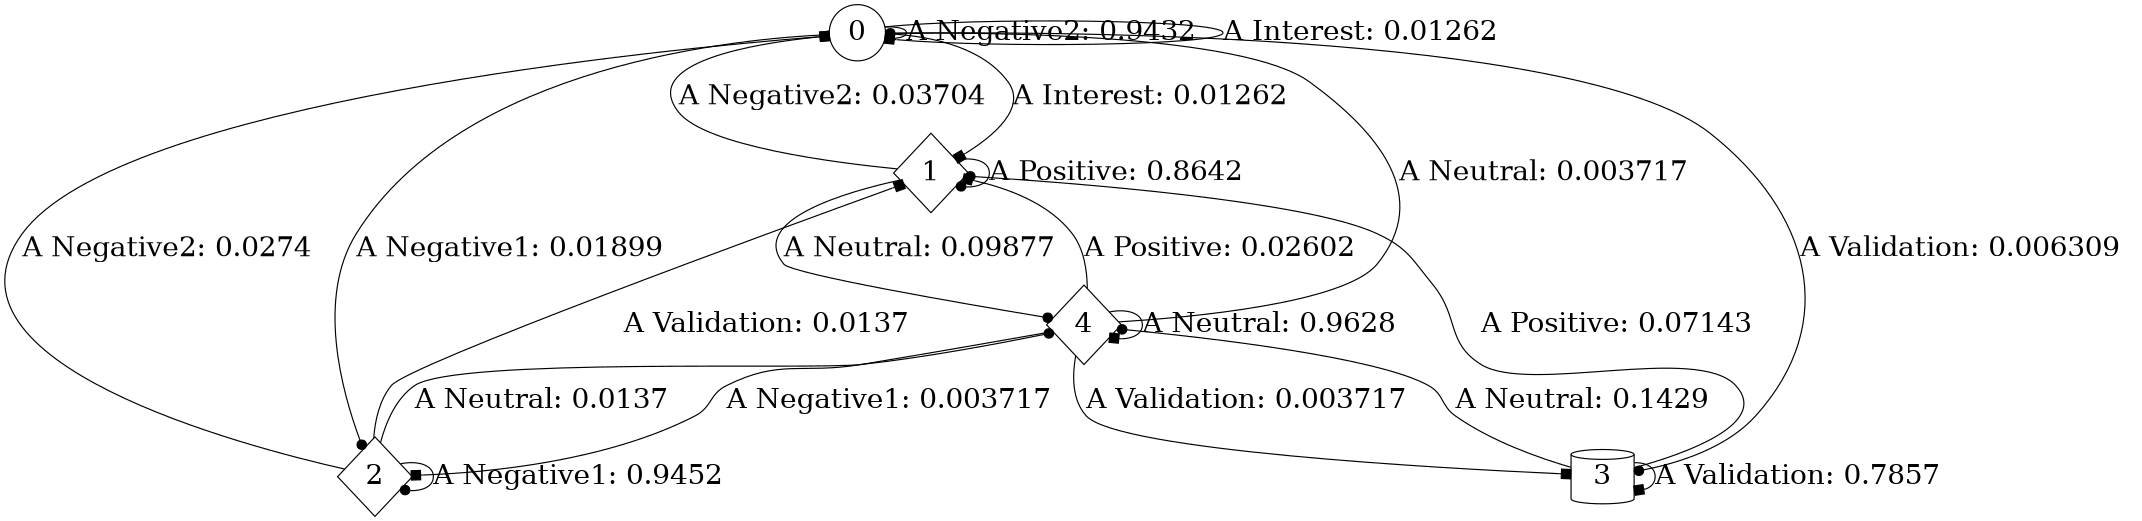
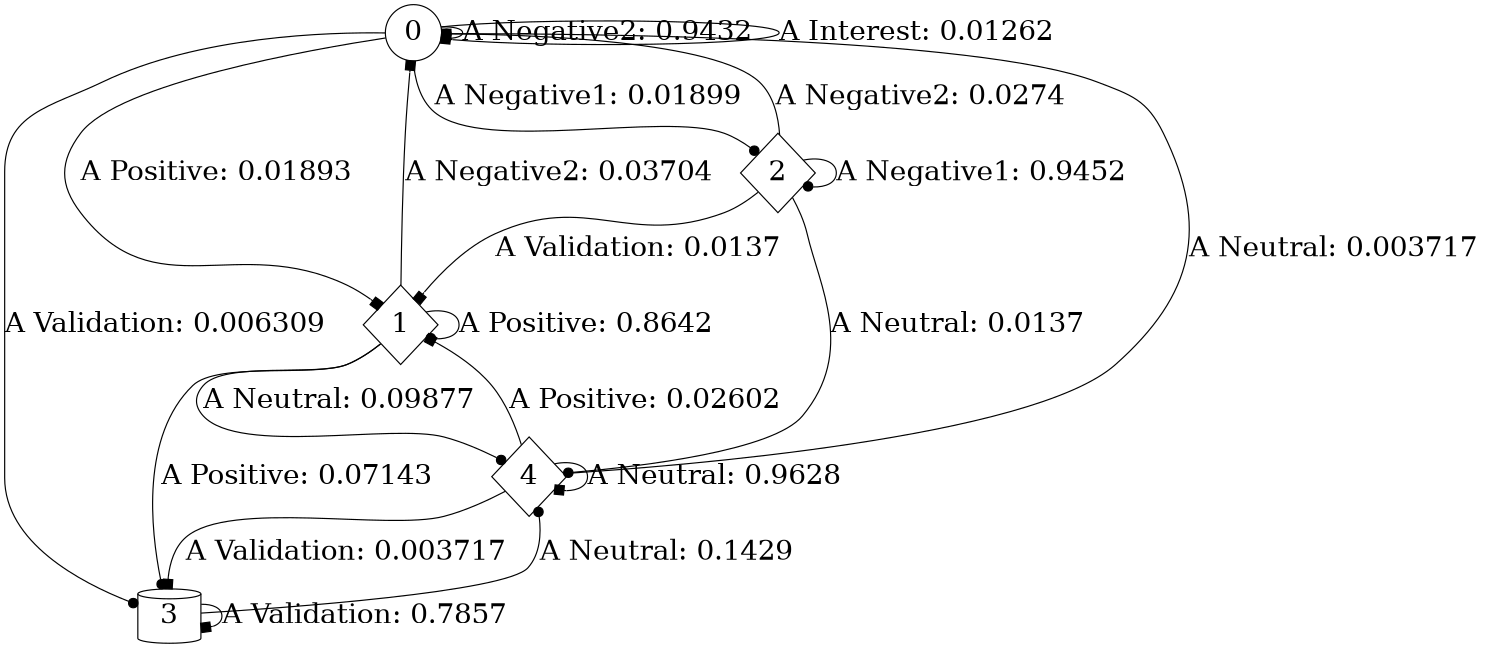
edge "0" -> "1": label "A Interest: 0.01262  " -> "A Positive: 0.01893  "
edge "3" -> "1": reversed
edge "4" -> "2": removed, label "A Negative1: 0.003717"
